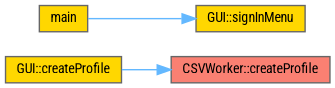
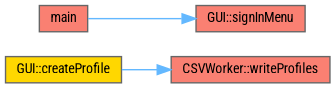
node "main": fillcolor gold -> salmon
node "GUI::signInMenu": fillcolor gold -> salmon
node "CSVWorker::createProfile": label "CSVWorker::createProfile" -> "CSVWorker::writeProfiles"
